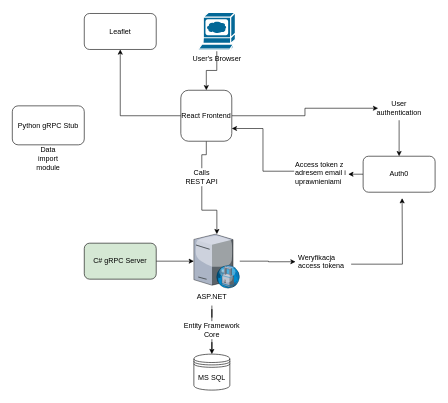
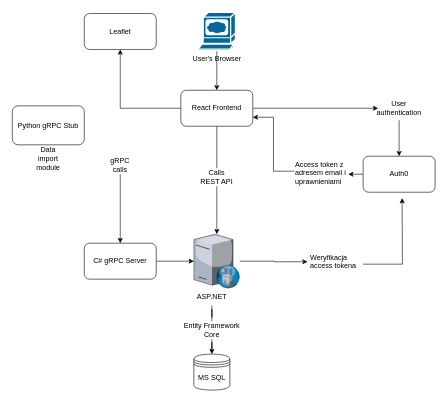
node "React Frontend": size 51x51 -> 72x36
node "gRPC calls": added
node "Calls REST API": moved (202, 177) -> (217, 177)
edge "gRPC calls" -> "C# gRPC Server": added
node "C# gRPC Server": fillcolor #d5e8d4 -> #ffffff
node "Weryfikacja access tokena": moved (324, 264) -> (336, 264)
